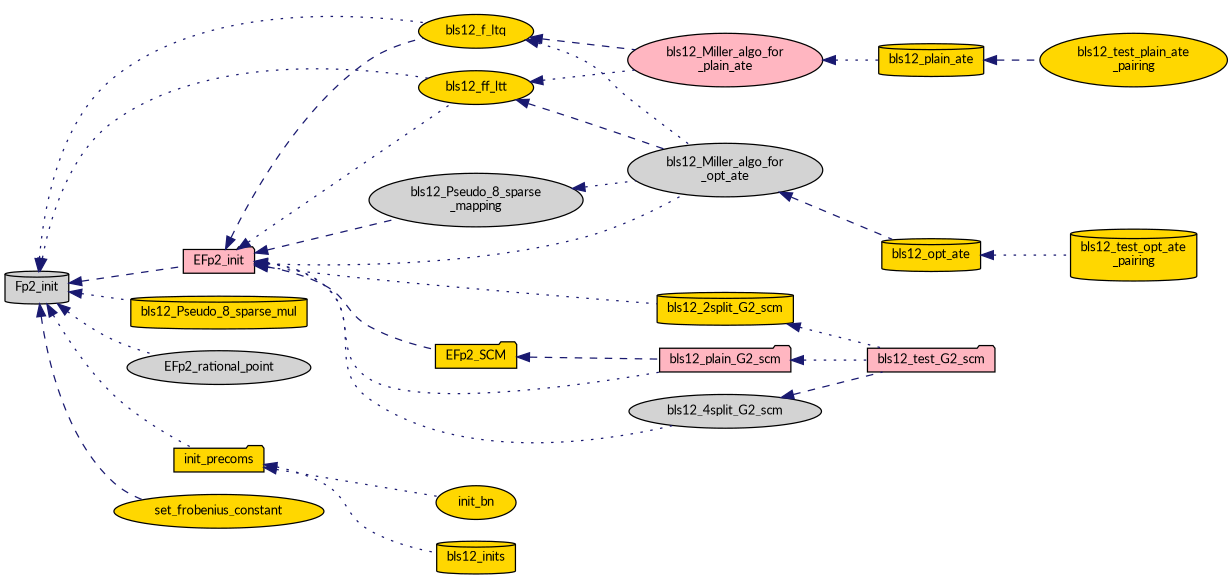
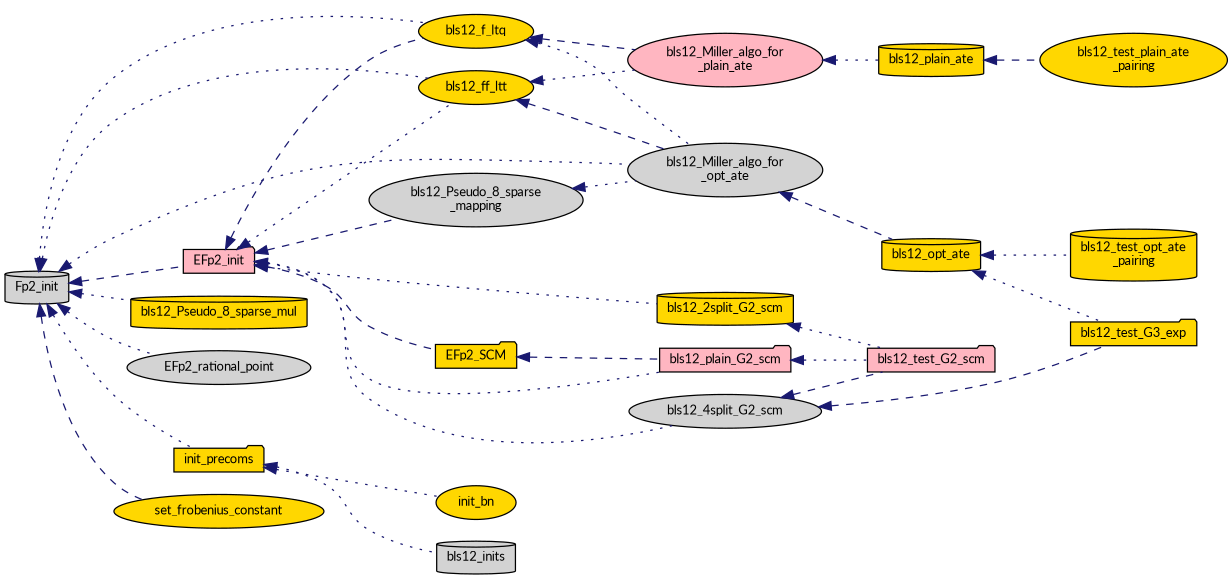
edge "bls12_Miller_algo_for _opt_ate" -> "EFp2_init": now "bls12_Miller_algo_for _opt_ate" -> "Fp2_init"
node "bls12_test_G3_exp": added
node "bls12_inits": fillcolor gold -> lightgrey
